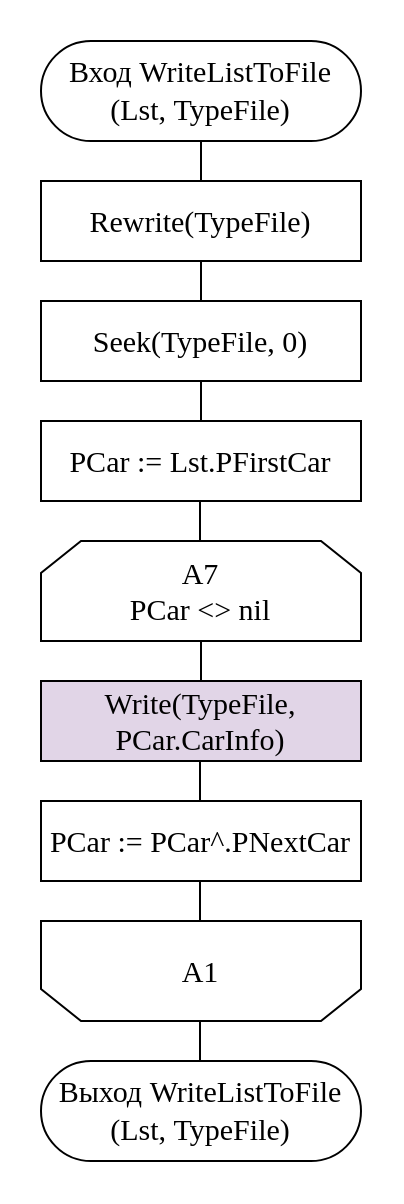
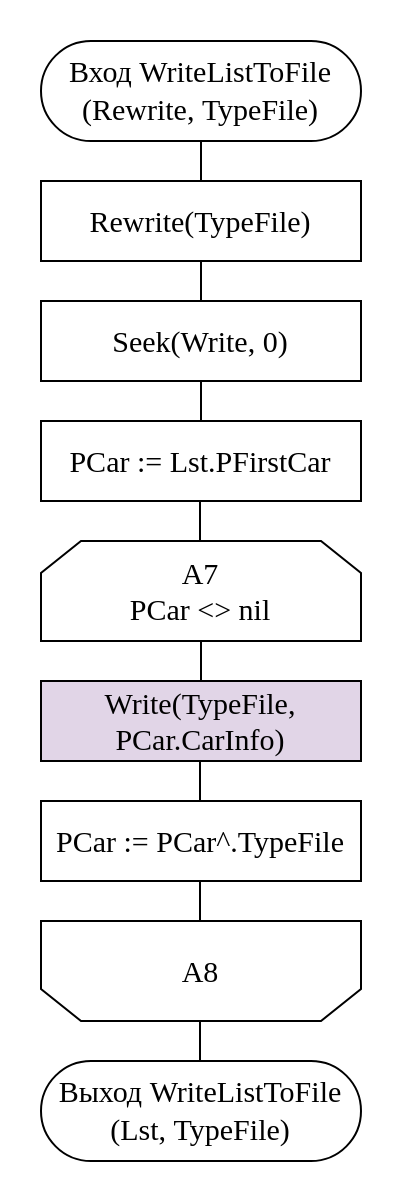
node "Вход WriteListToFile (Lst, TypeFile)": label "Вход WriteListToFile (Lst, TypeFile)" -> "Вход WriteListToFile (Rewrite, TypeFile)"
node "Seek(TypeFile, 0)": label "Seek(TypeFile, 0)" -> "Seek(Write, 0)"
node "PCar := PCar^.PNextCar": label "PCar := PCar^.PNextCar" -> "PCar := PCar^.TypeFile"
node "А1": label "А1" -> "А8"
